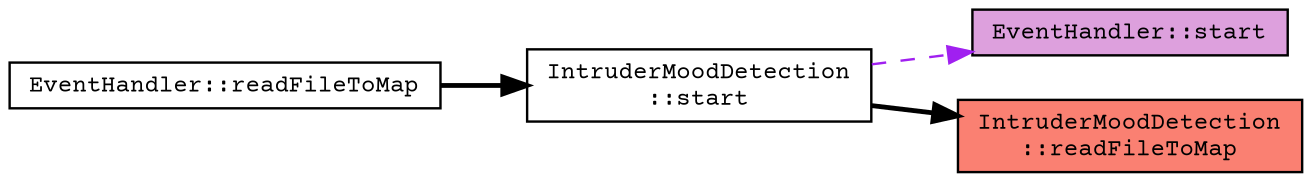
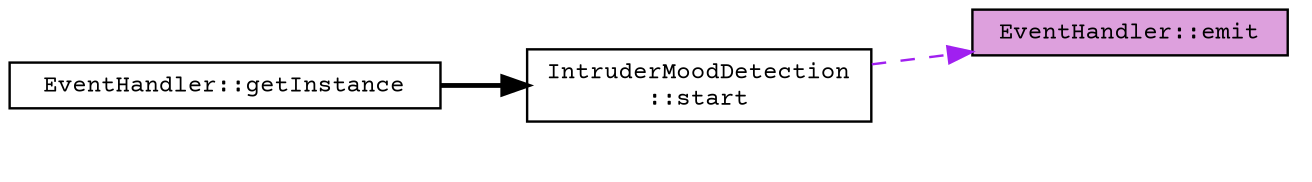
node "EventHandler::start": label "EventHandler::start" -> "EventHandler::emit"
node "EventHandler::readFileToMap": label "EventHandler::readFileToMap" -> "EventHandler::getInstance"
node "IntruderMoodDetection ::readFileToMap": removed
